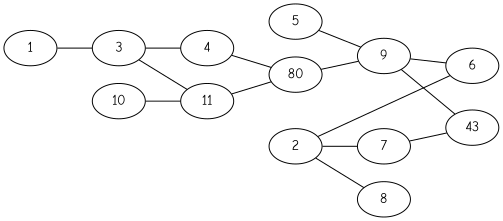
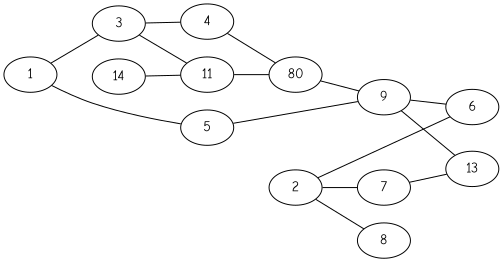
node "10": label "10" -> "14"
edge "1" -- "5": added
node "43": label "43" -> "13"
